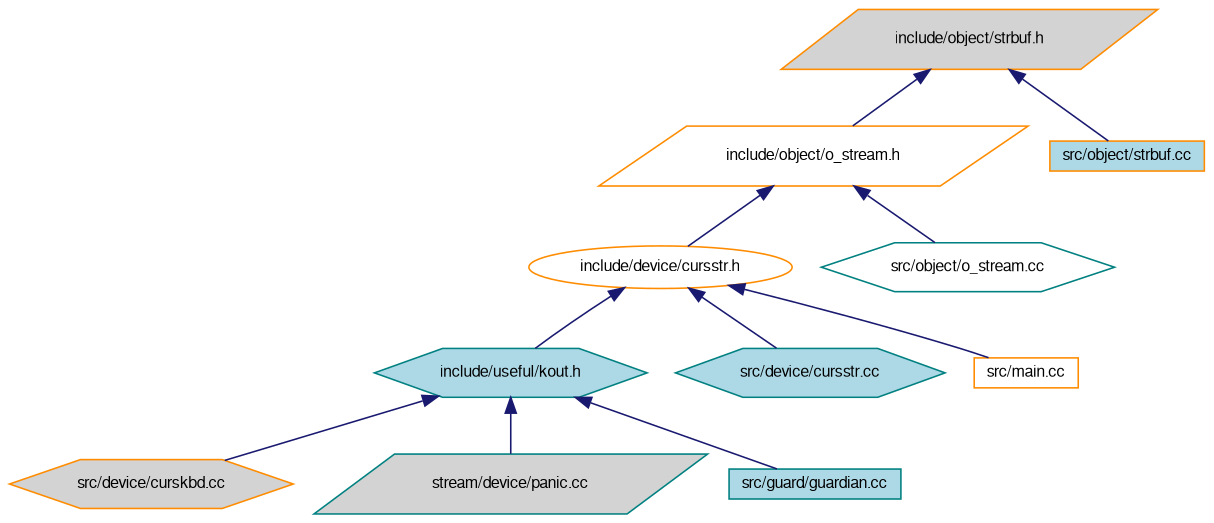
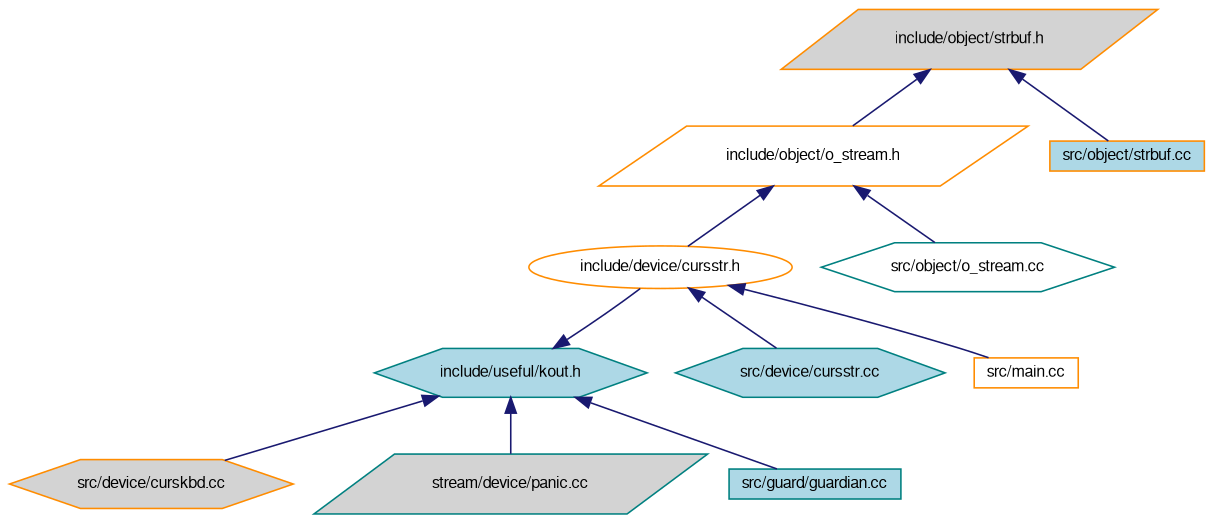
edge "include/useful/kout.h" -> "include/device/cursstr.h": reversed
